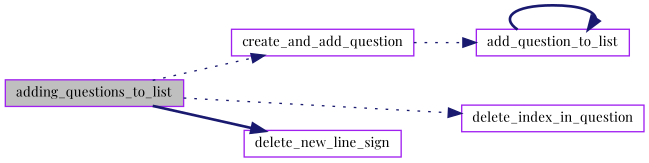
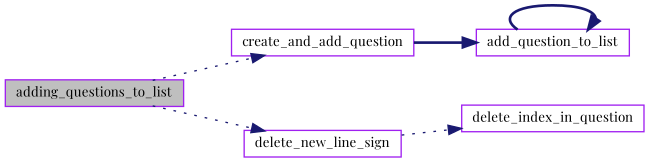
edge "create_and_add_question" -> "add_question_to_list": style dotted -> bold
edge "adding_questions_to_list" -> "delete_index_in_question": now "delete_new_line_sign" -> "delete_index_in_question"
edge "adding_questions_to_list" -> "delete_new_line_sign": style bold -> dotted
